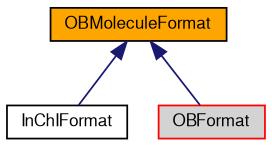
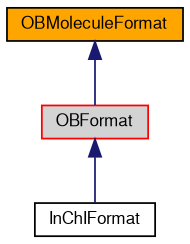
edge "InChIFormat" -> "OBMoleculeFormat": now "InChIFormat" -> "OBFormat"
